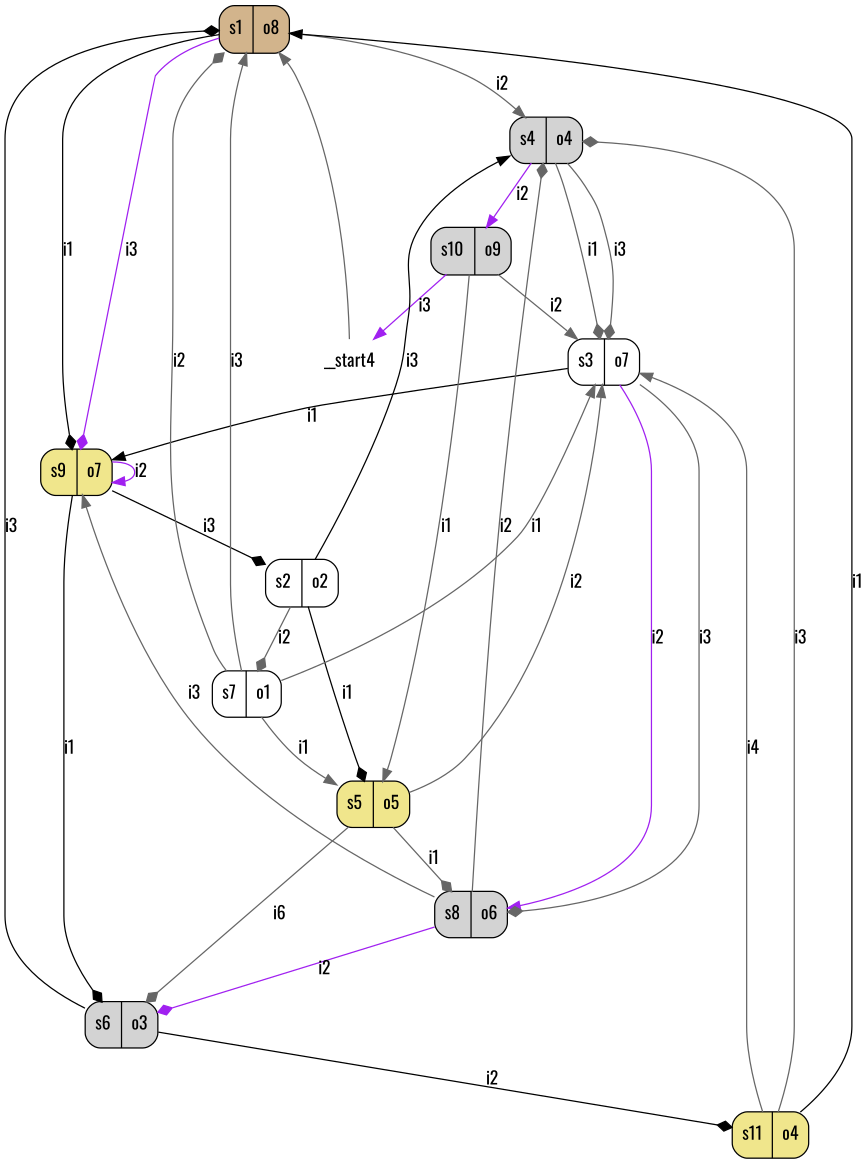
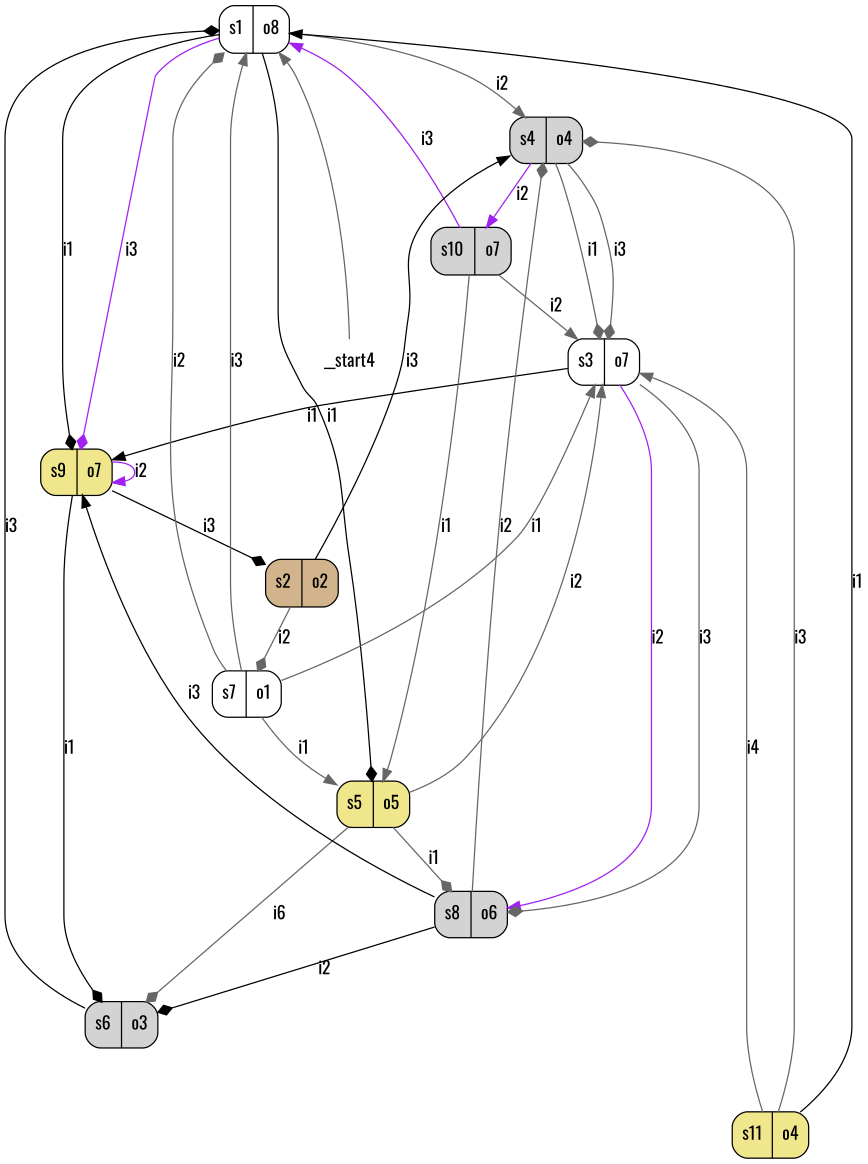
node "s1": fillcolor tan -> white
node "s10": text "o9" -> "o7"
edge "s10" -> "__start4": now "s10" -> "s1"
node "s2": fillcolor white -> tan
edge "s2" -> "s5": now "s1" -> "s5"
edge "s8" -> "s9": color gray40 -> black
edge "s8" -> "s6": color purple -> black
edge "s6" -> "s11": removed, label "i2"
